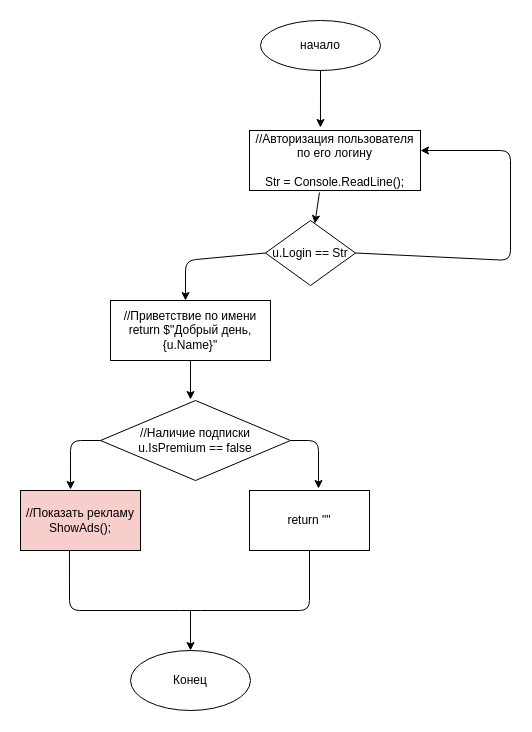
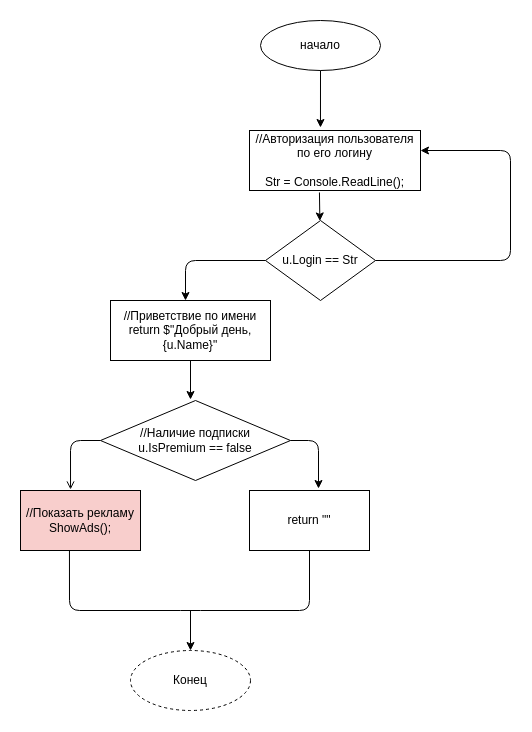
node "u.Login == Str": size 90x65 -> 110x80
edge "//Наличие подписки u.IsPremium == false" -> "//Показать рекламу ShowAds();": arrowhead classic -> open
node "Конец": style solid -> dashed
